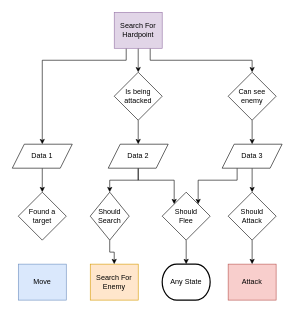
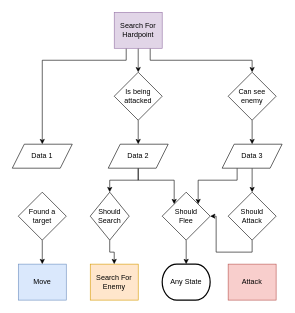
edge "Data 1" -> "Found a target": removed
edge "Found a target" -> "Move": added
edge "Should Attack" -> "Attack": now "Should Attack" -> "Should Flee"
